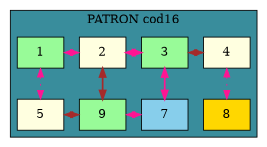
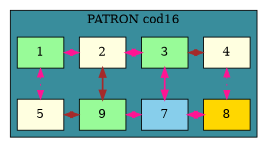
edge "7" -- "8": added
